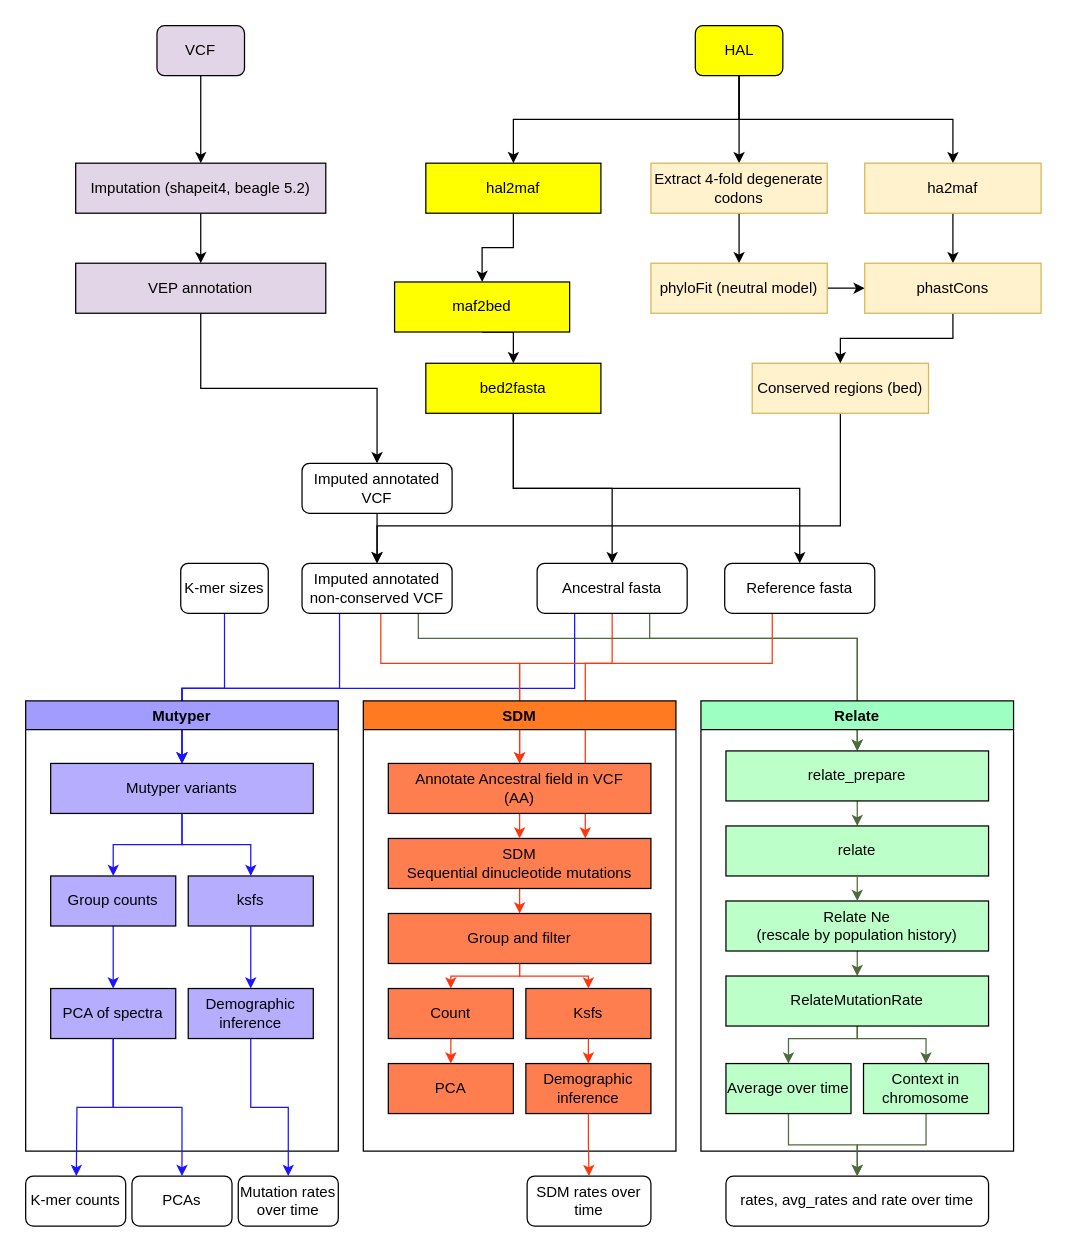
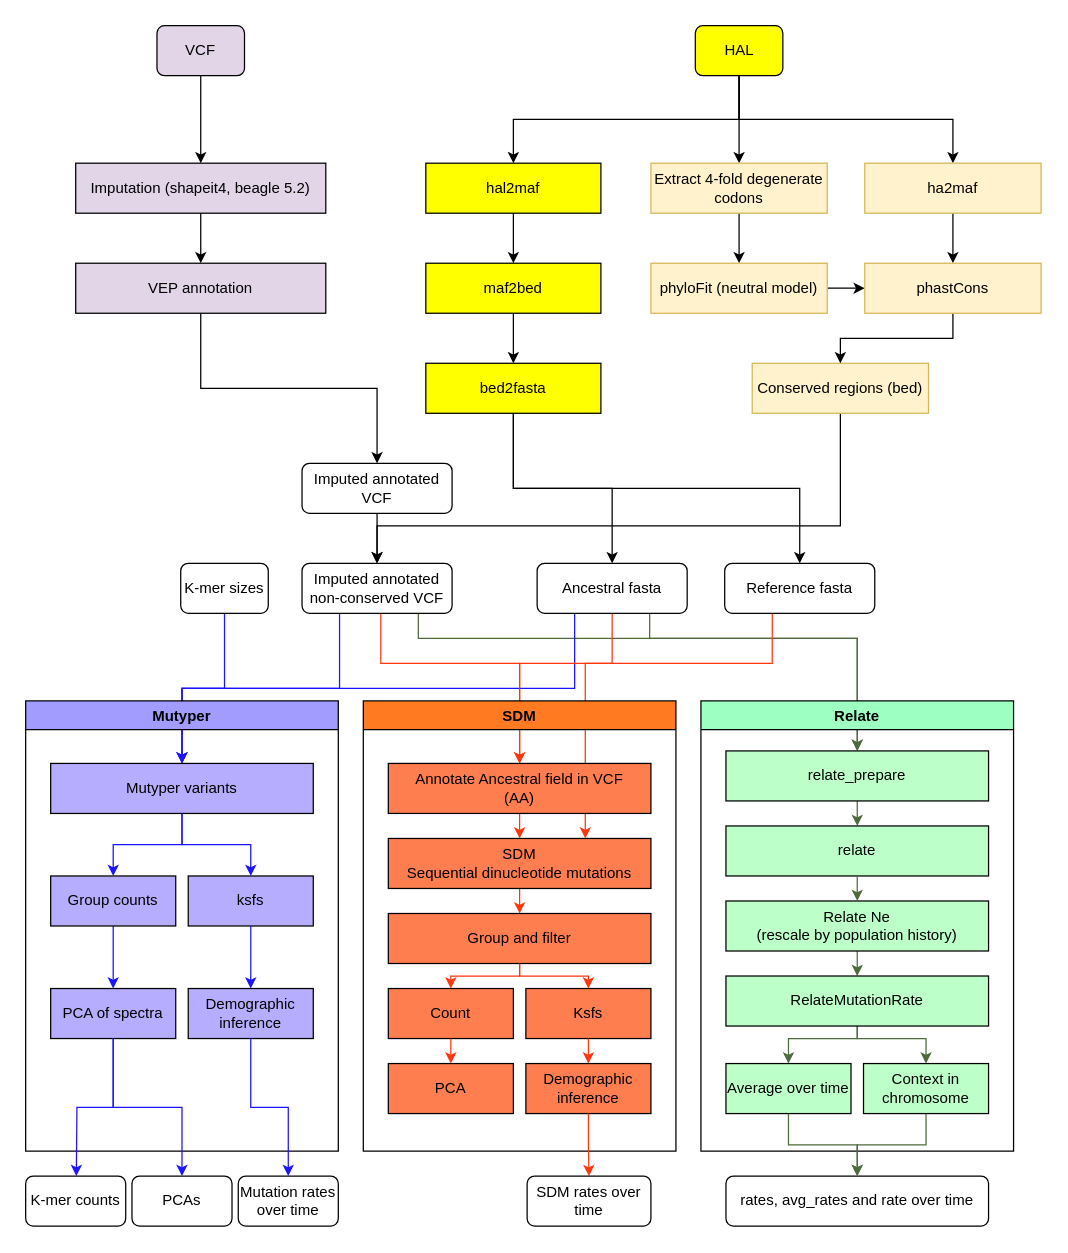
node "maf2bed": moved (482, 307) -> (513, 288)
